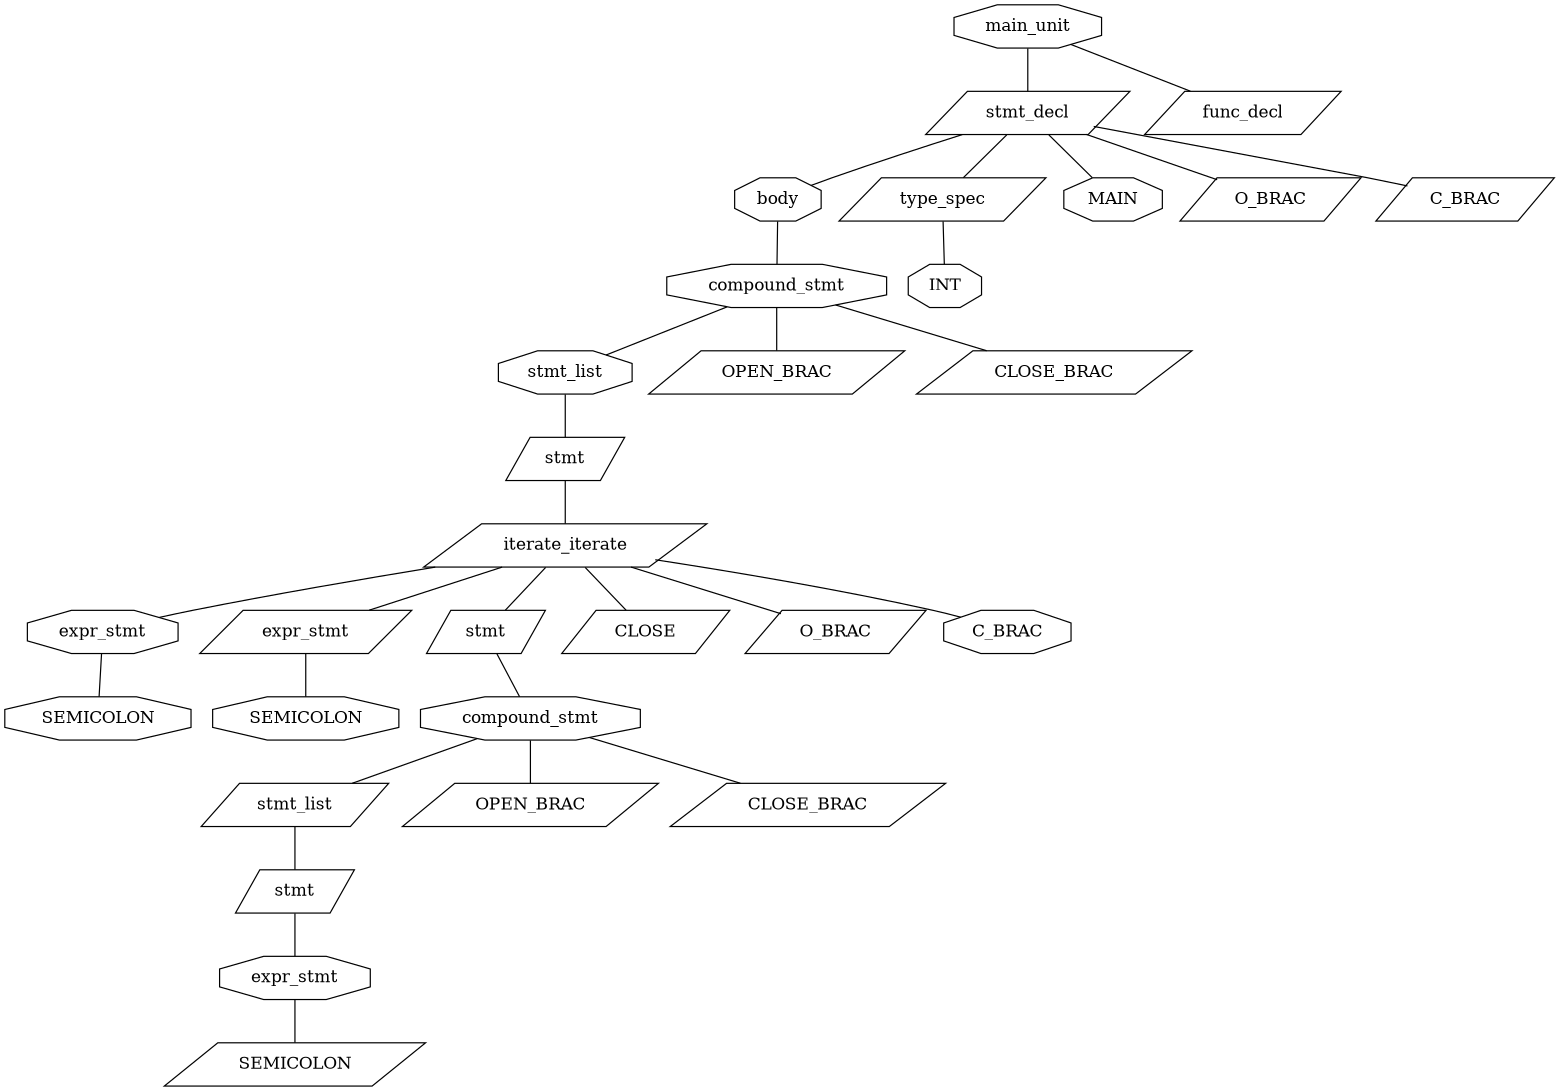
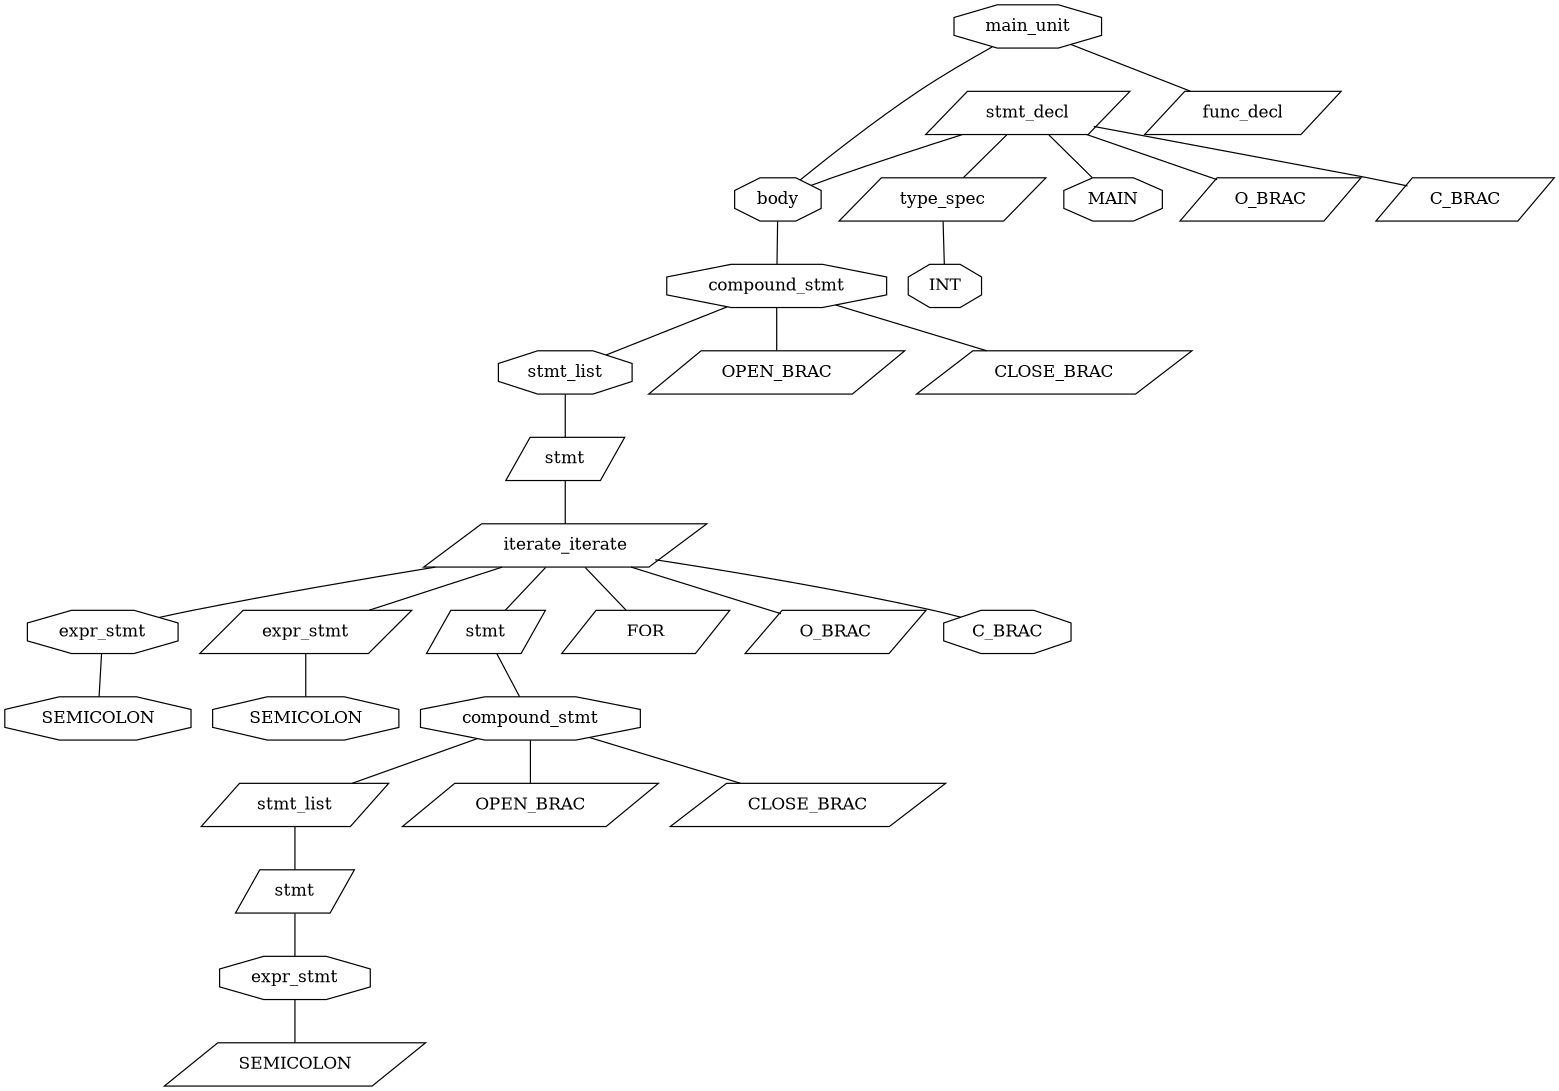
edge "main_unit" -- "stmt_decl": now "main_unit" -- "body"
node "CLOSE": label "CLOSE" -> "FOR"
